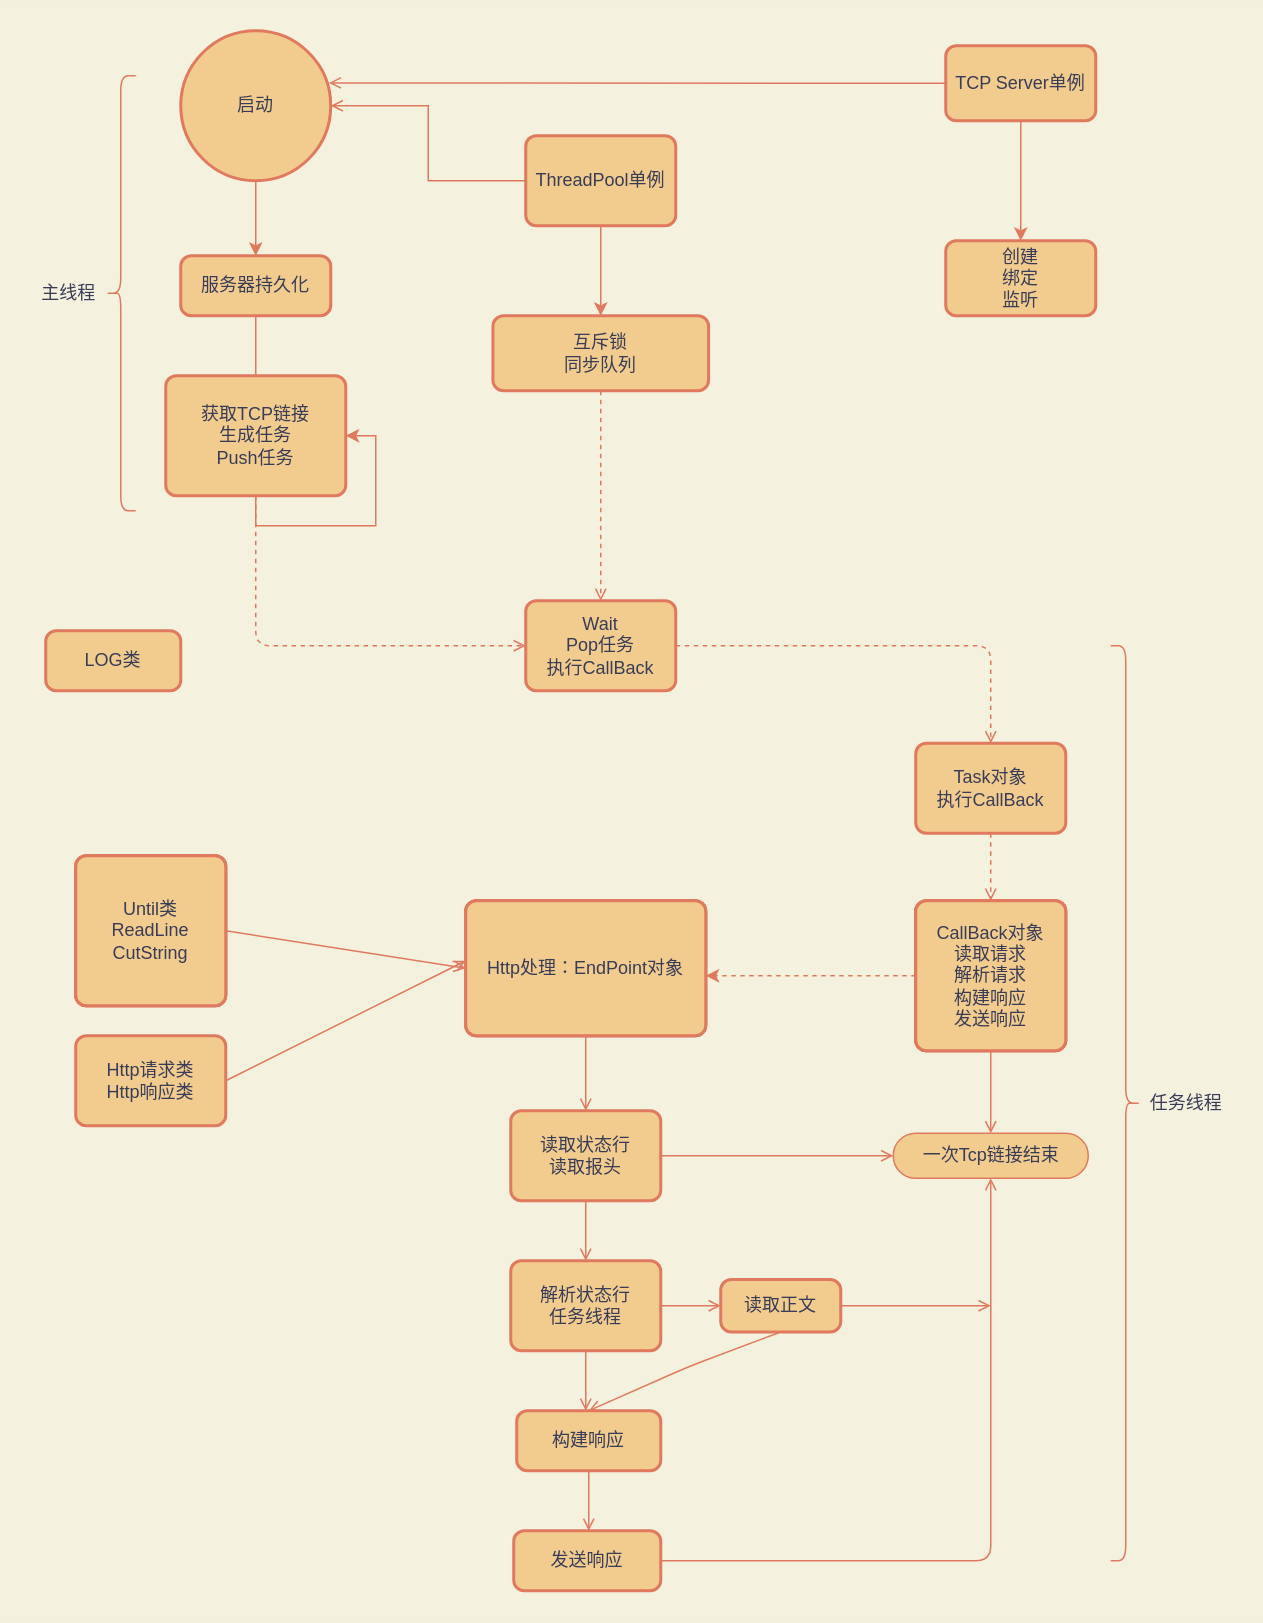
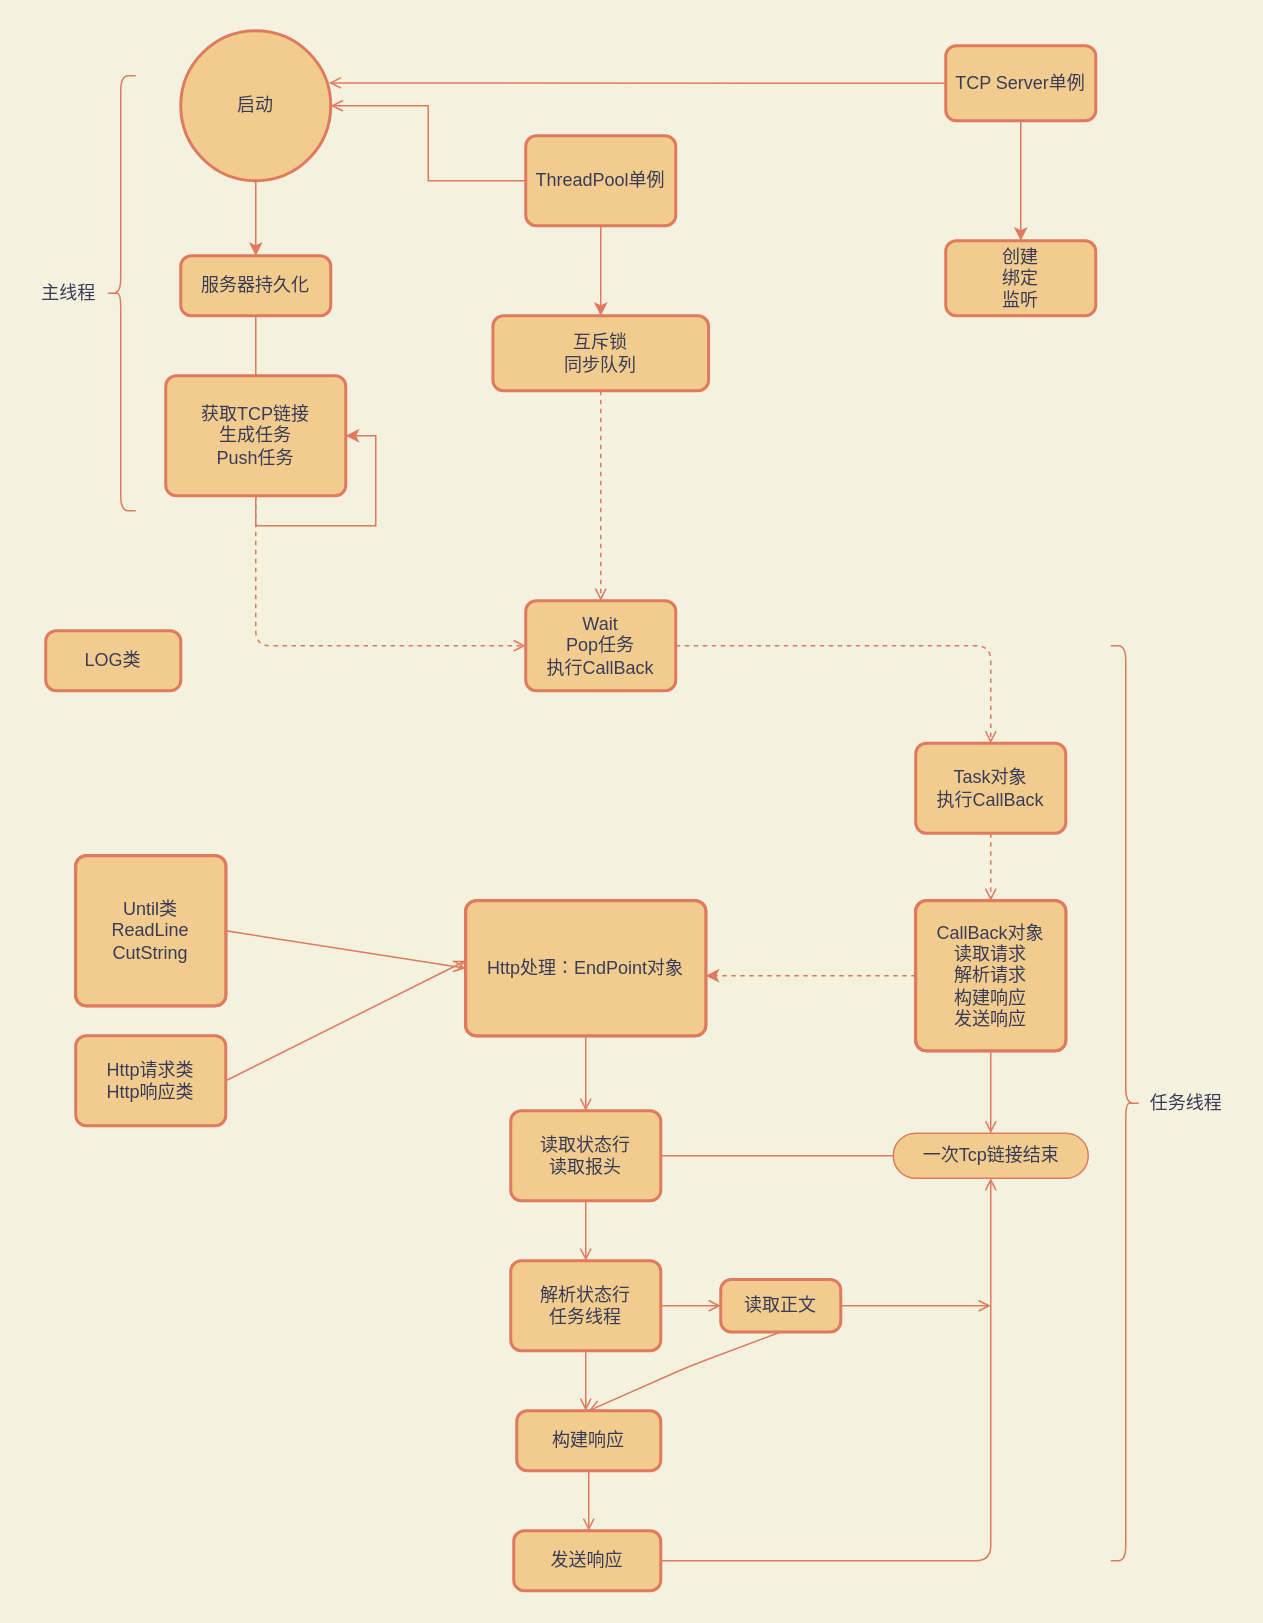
edge "读取状态行 读取报头" -> "一次Tcp链接结束": arrowhead open -> none
